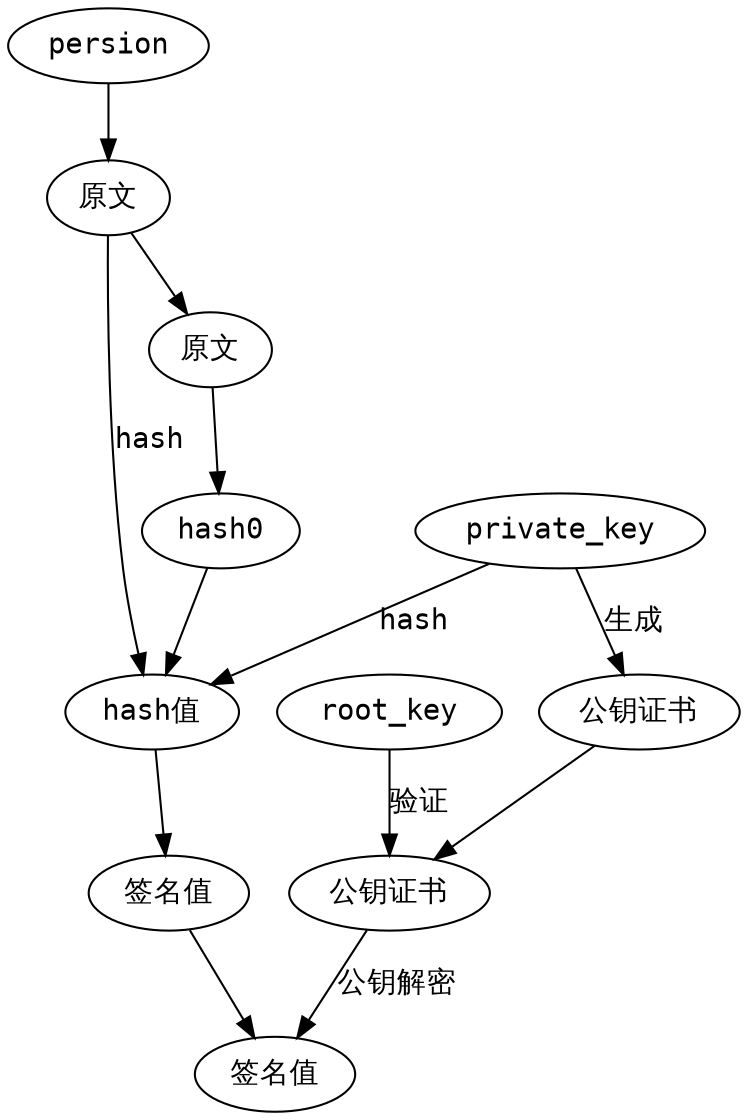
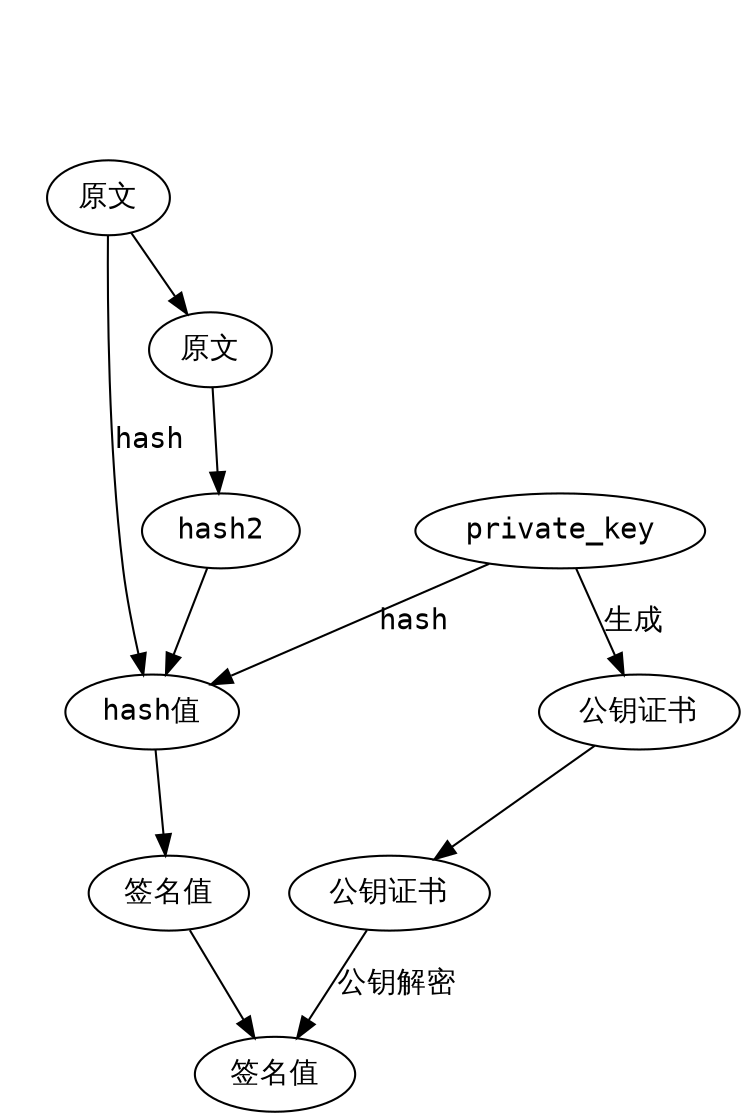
node "persion": removed
node "hash0": label "hash0" -> "hash2"
node "root_key": removed
